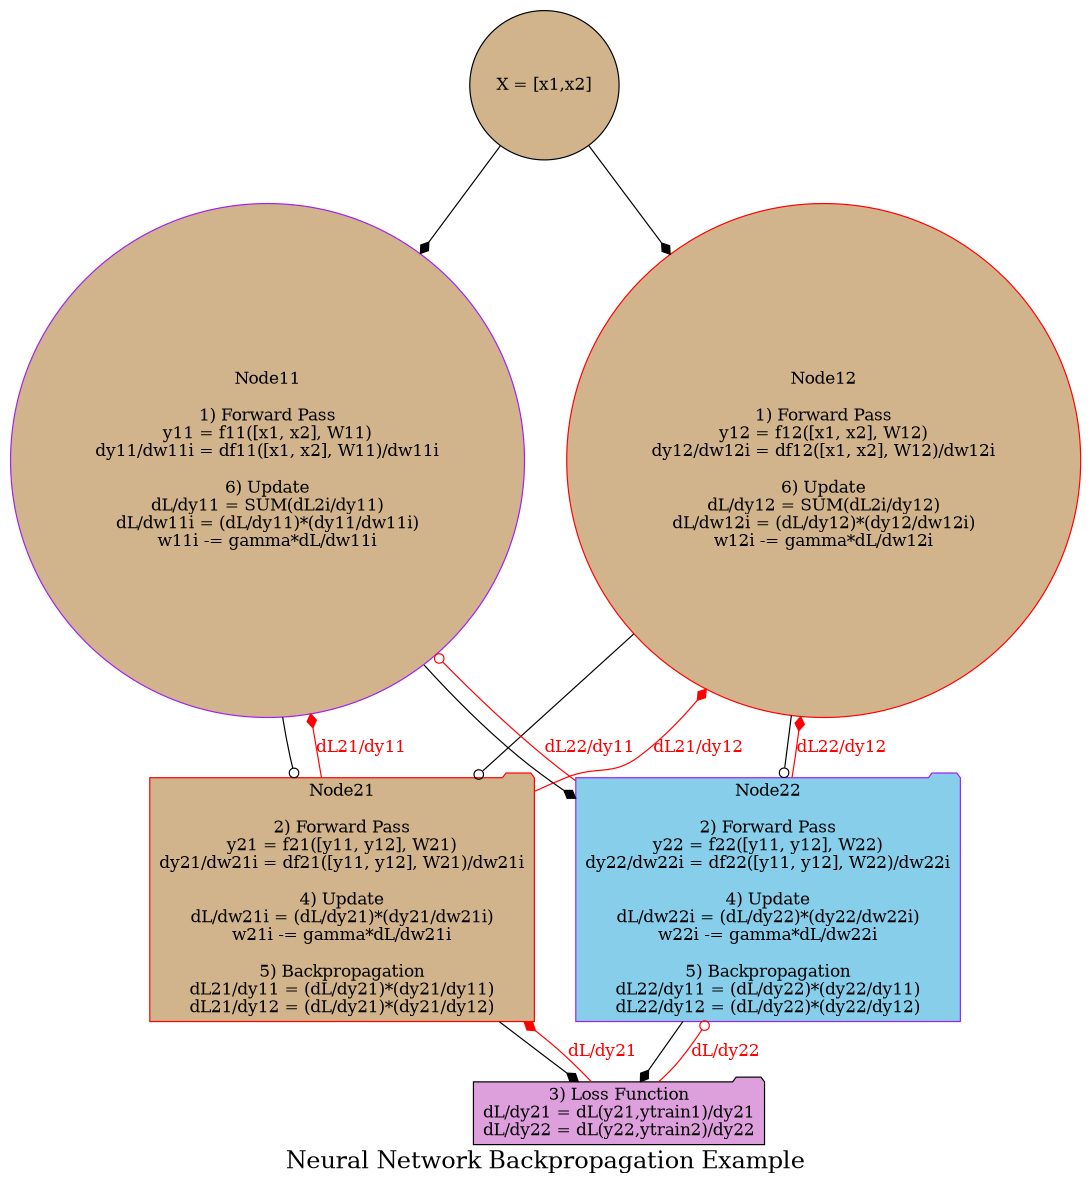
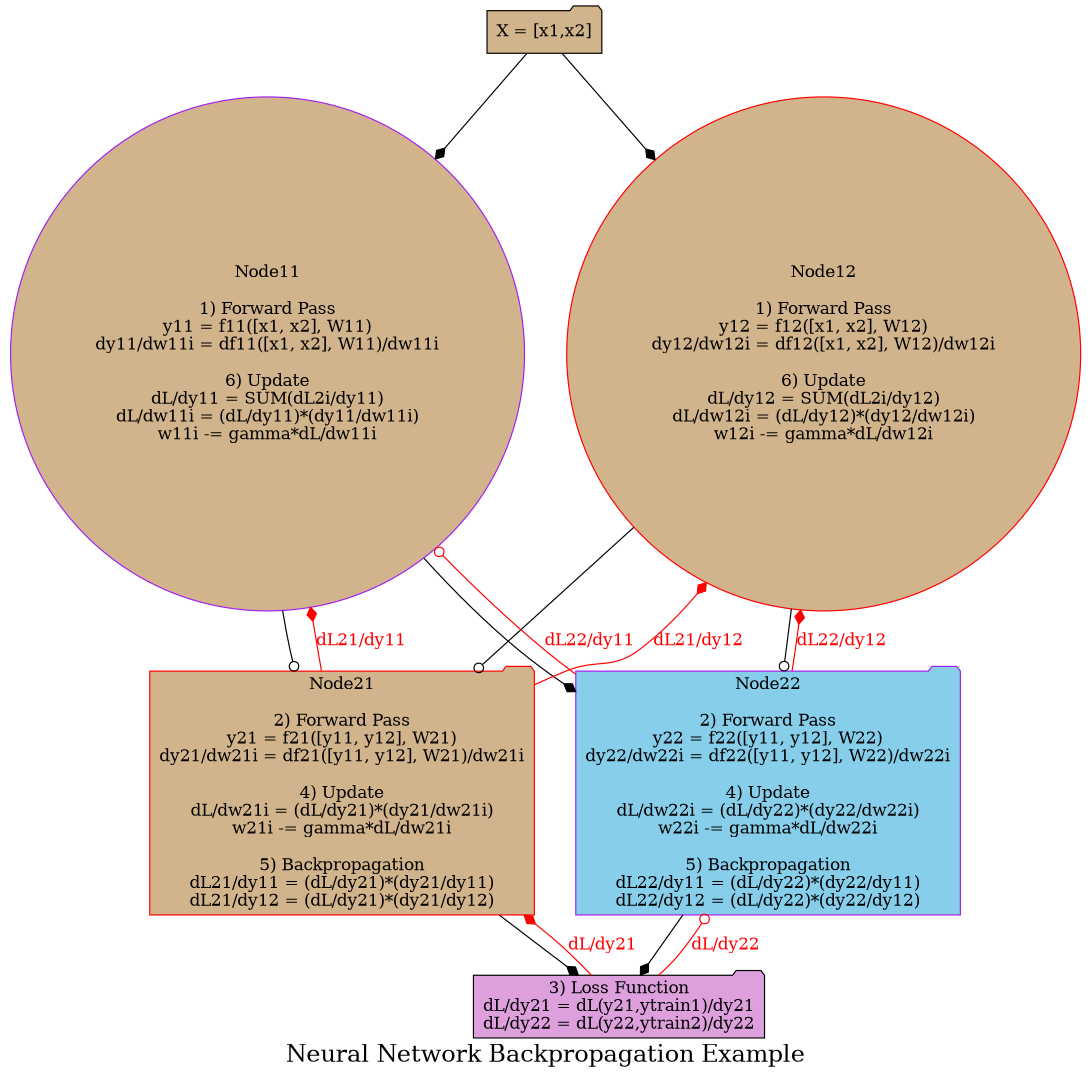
node "X = [x1,x2]": shape circle -> folder
